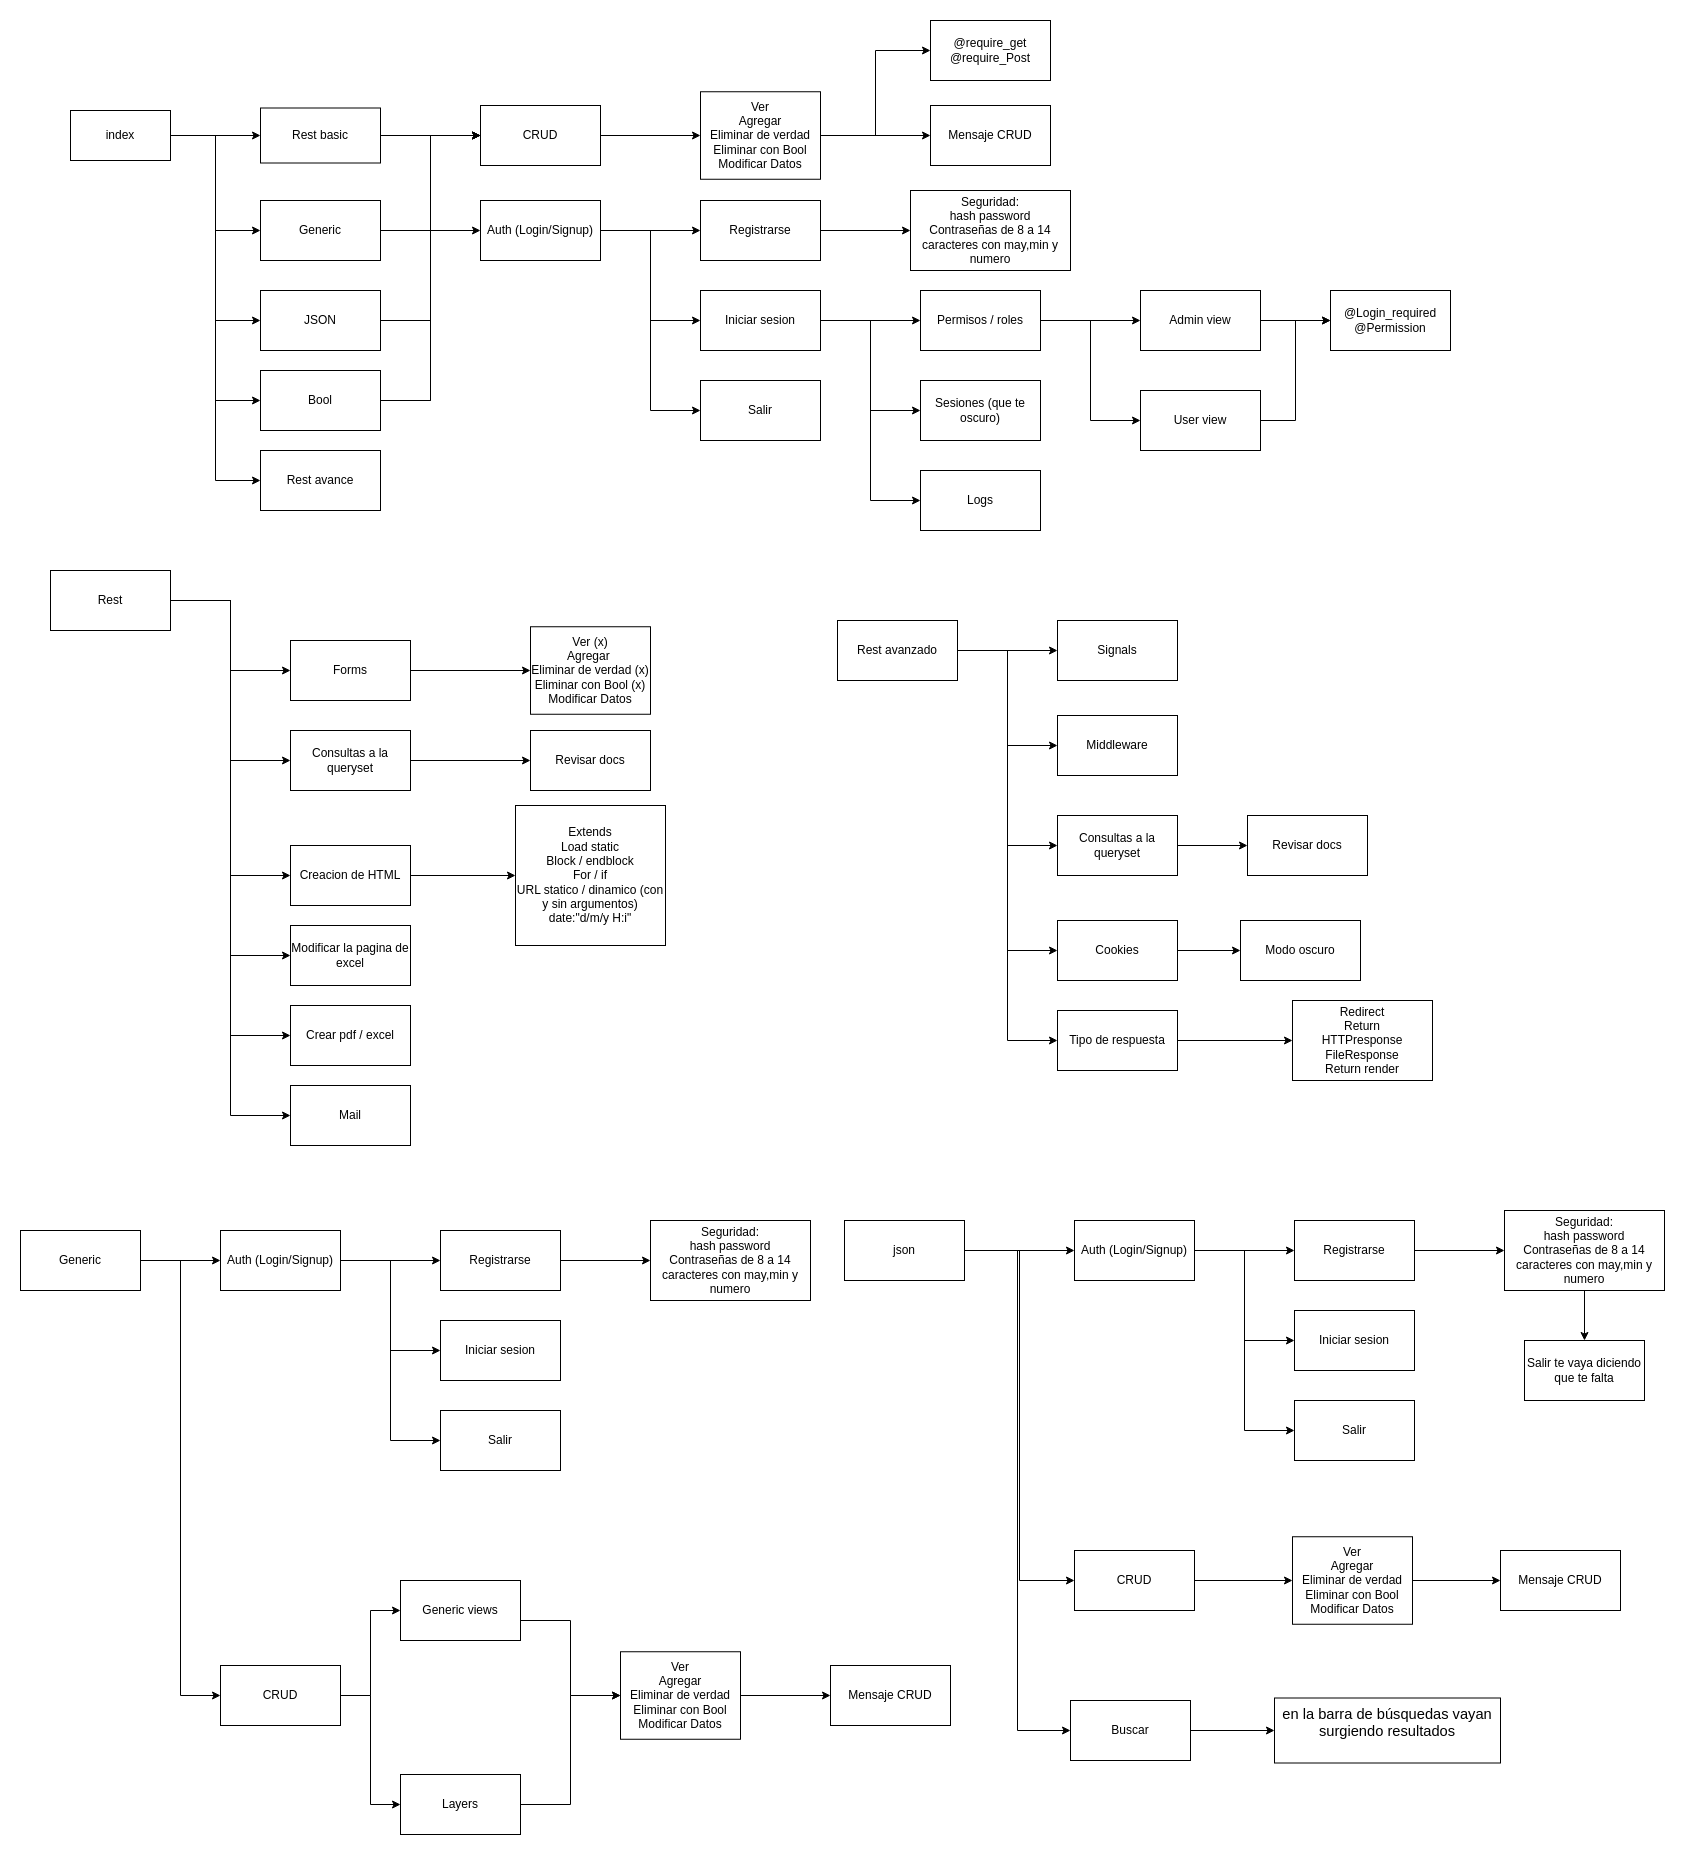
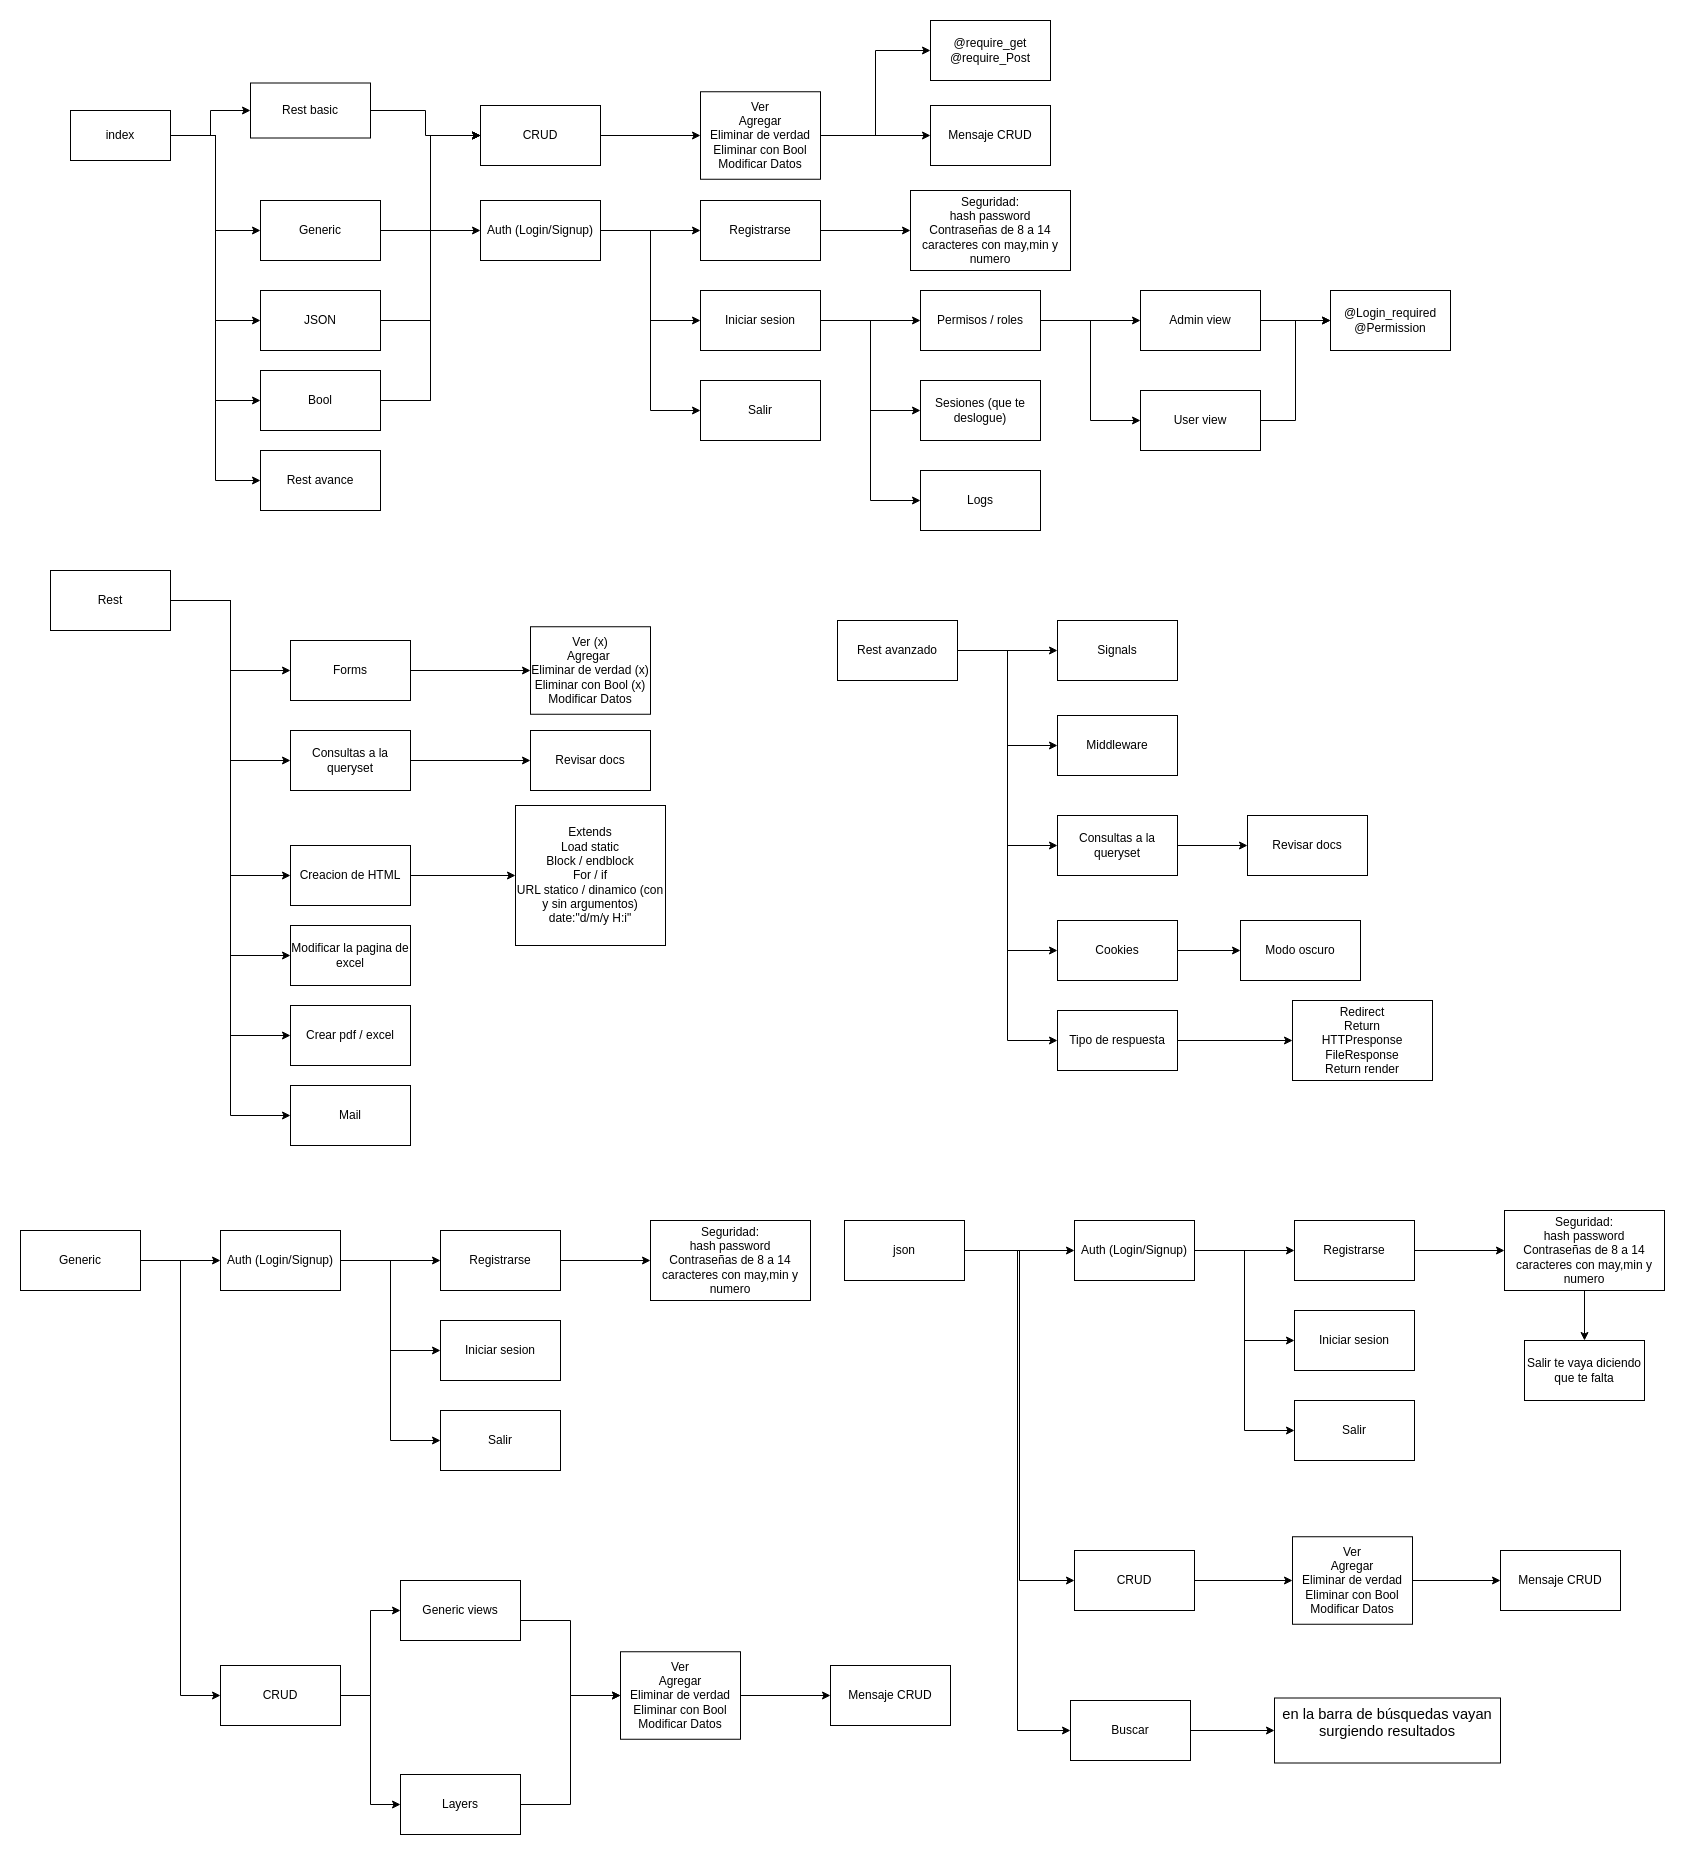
node "Rest basic": moved (321, 136) -> (311, 111)
node "Sesiones (que te oscuro)": label "Sesiones (que te oscuro)" -> "Sesiones (que te deslogue)"
